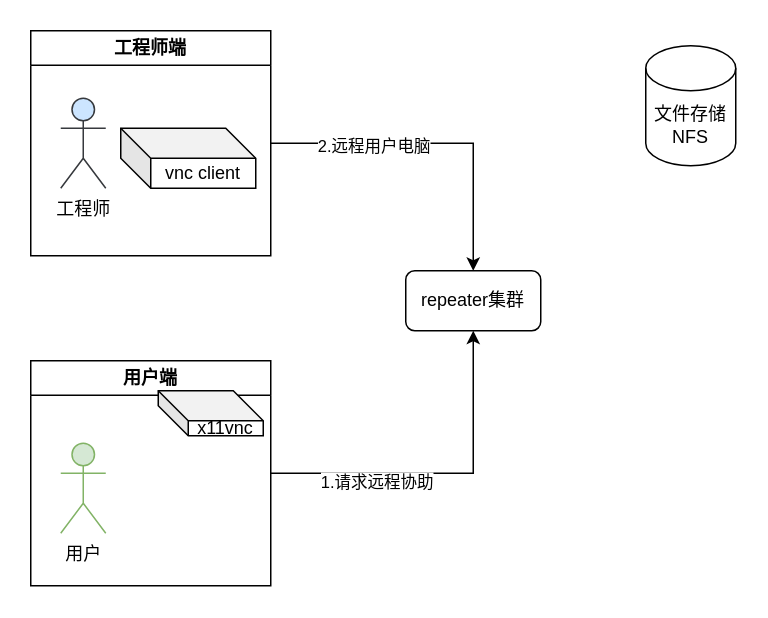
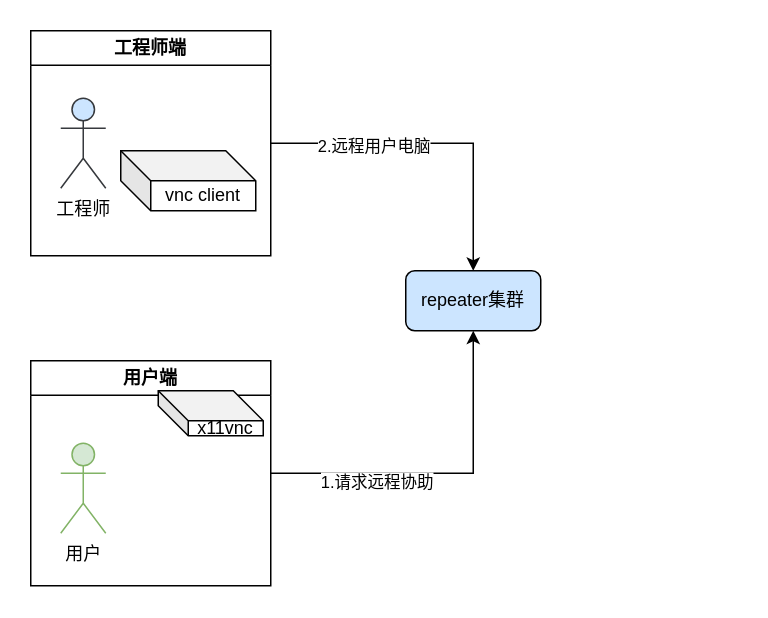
node "文件存储NFS": removed
node "vnc client": moved (188, 158) -> (188, 181)
node "repeater集群": fillcolor #ffffff -> #cce5ff
